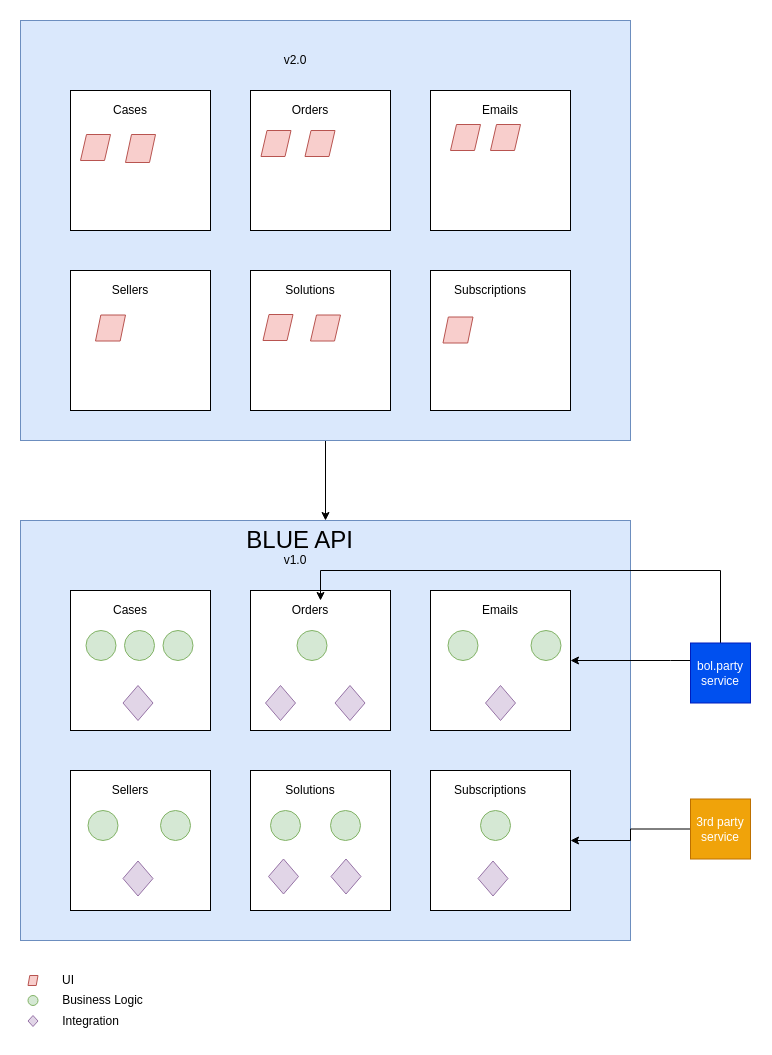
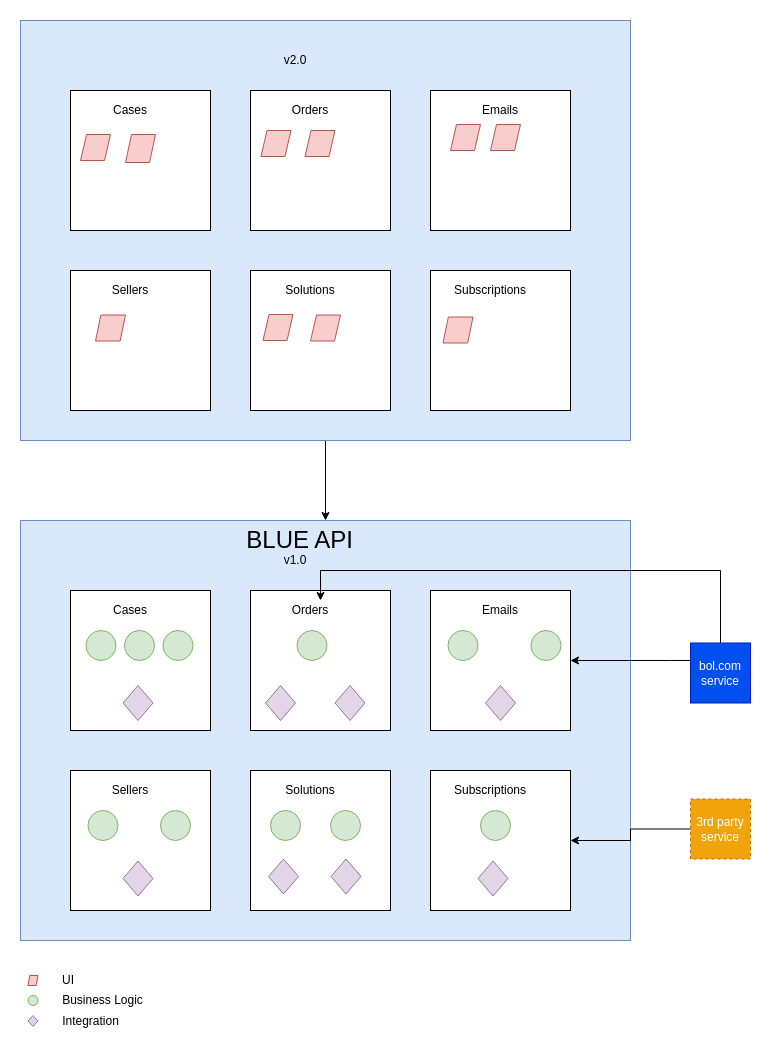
node "bol.party service": label "bol.party service" -> "bol.com service"
node "3rd party service": style solid -> dashed
